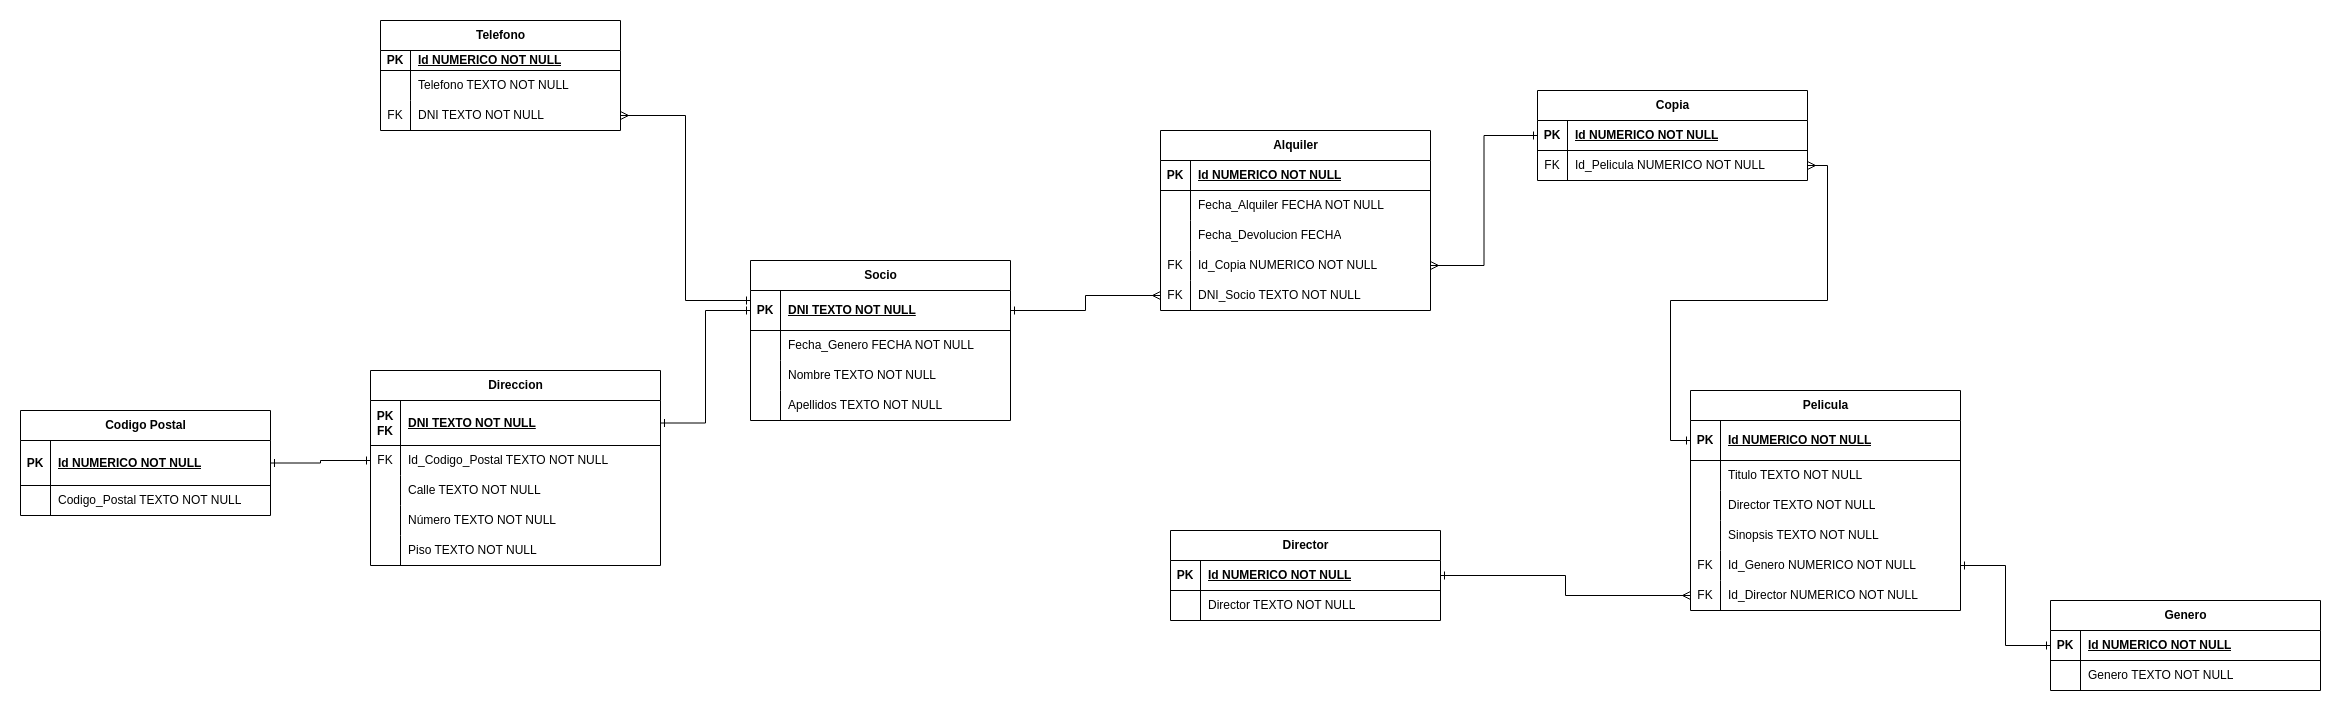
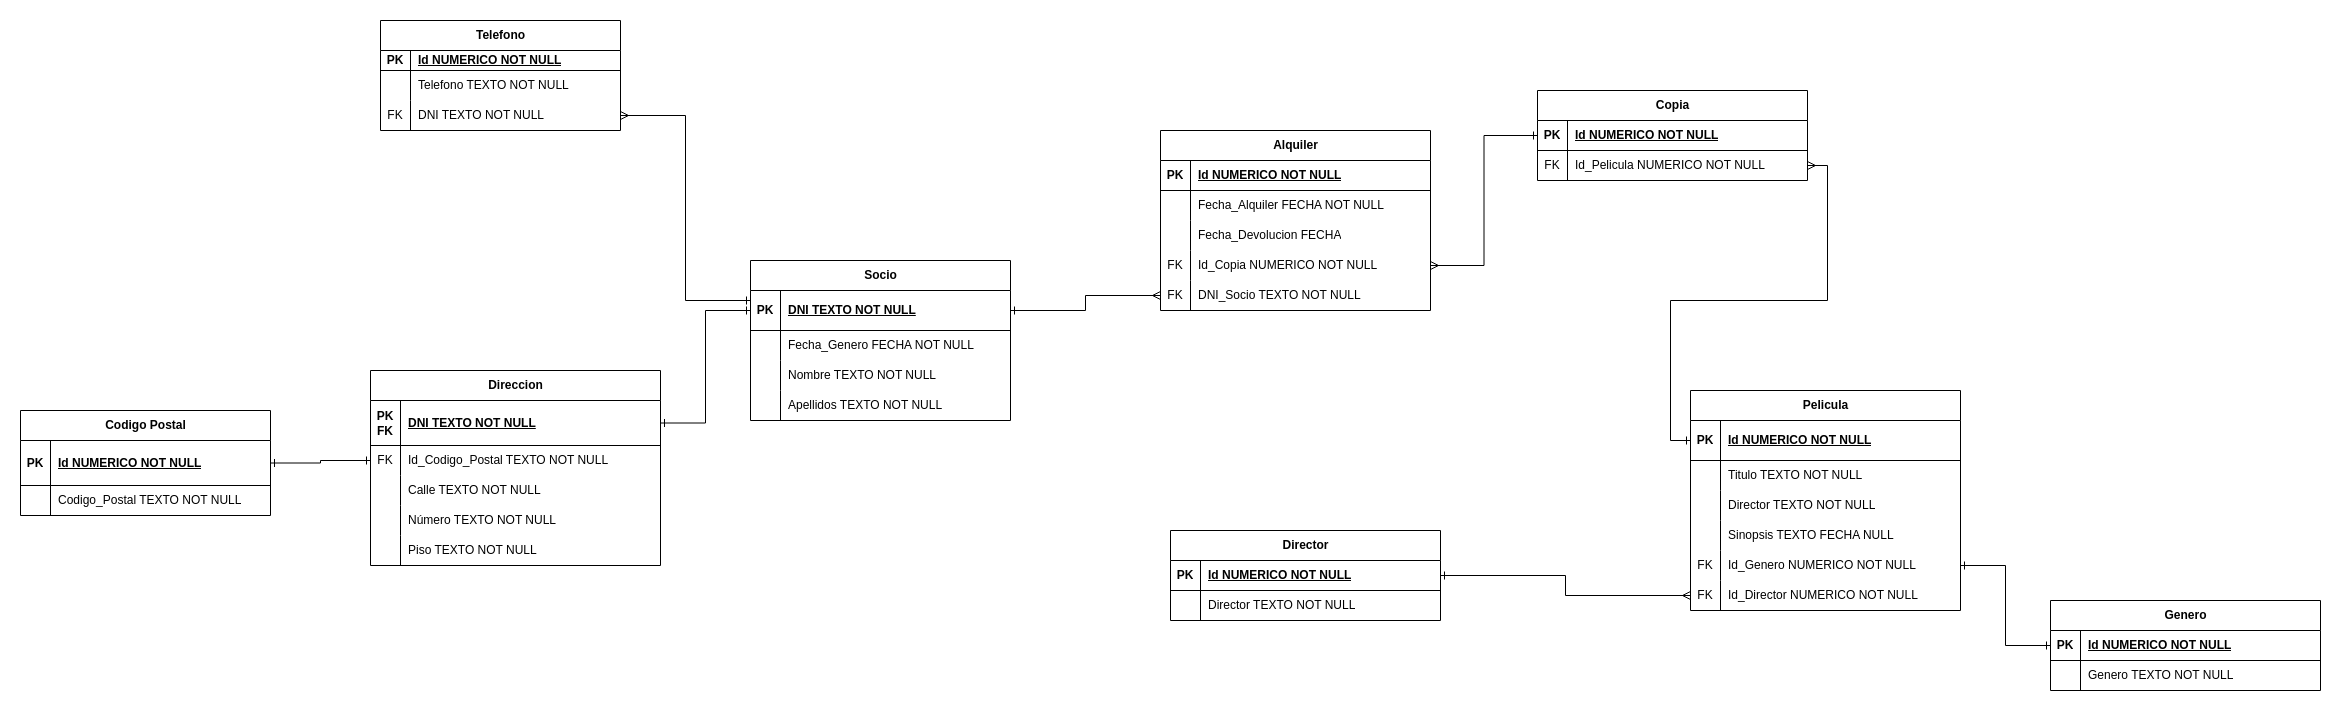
node "Sinopsis TEXTO NOT NULL": label "Sinopsis TEXTO NOT NULL" -> "Sinopsis TEXTO FECHA NULL"
